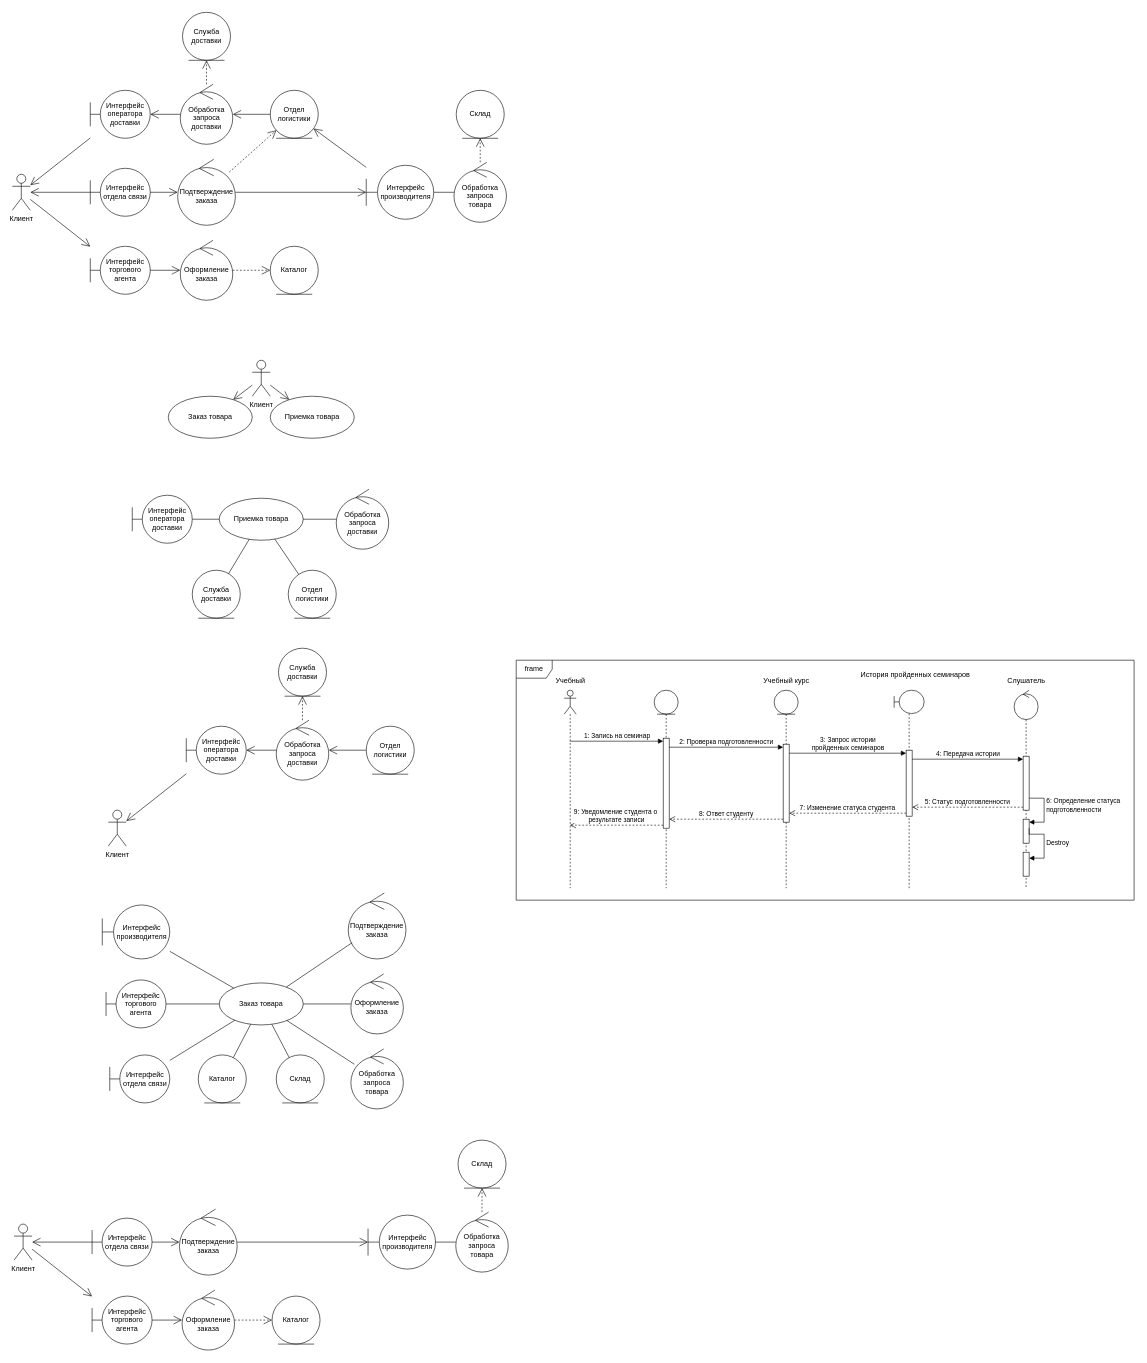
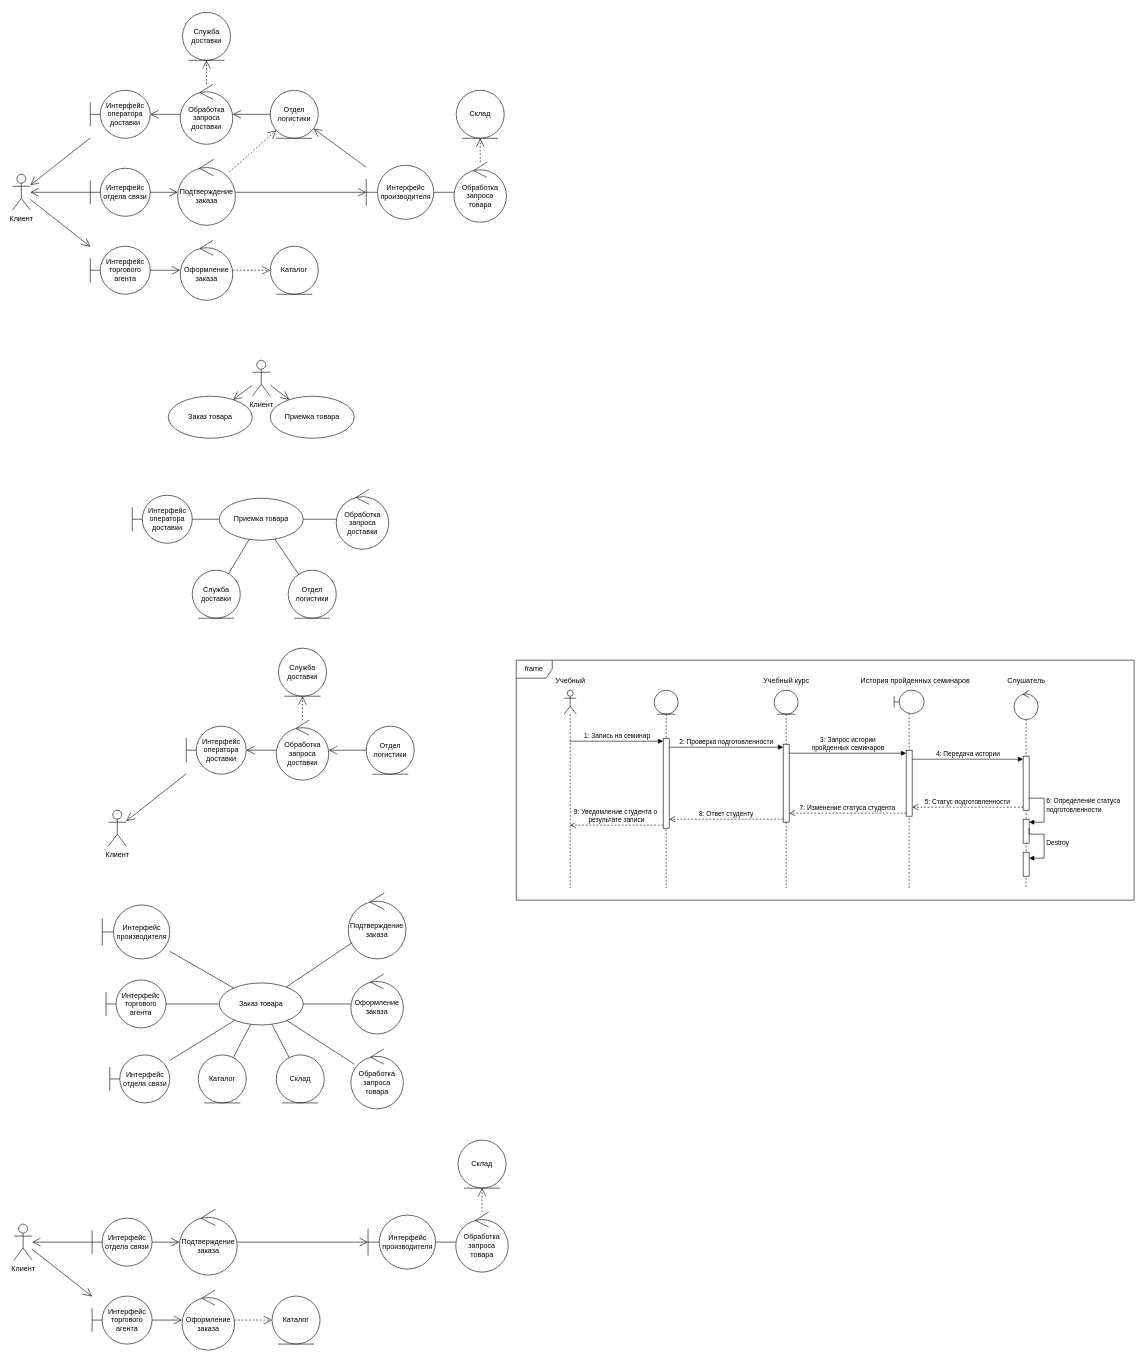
node "История пройденных семинаров": moved (915, 675) -> (915, 681)
